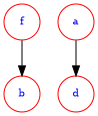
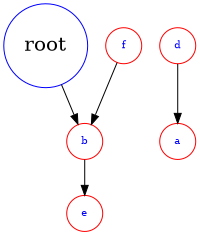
node "root": added
edge "a" -> "d": reversed
node "e": added
